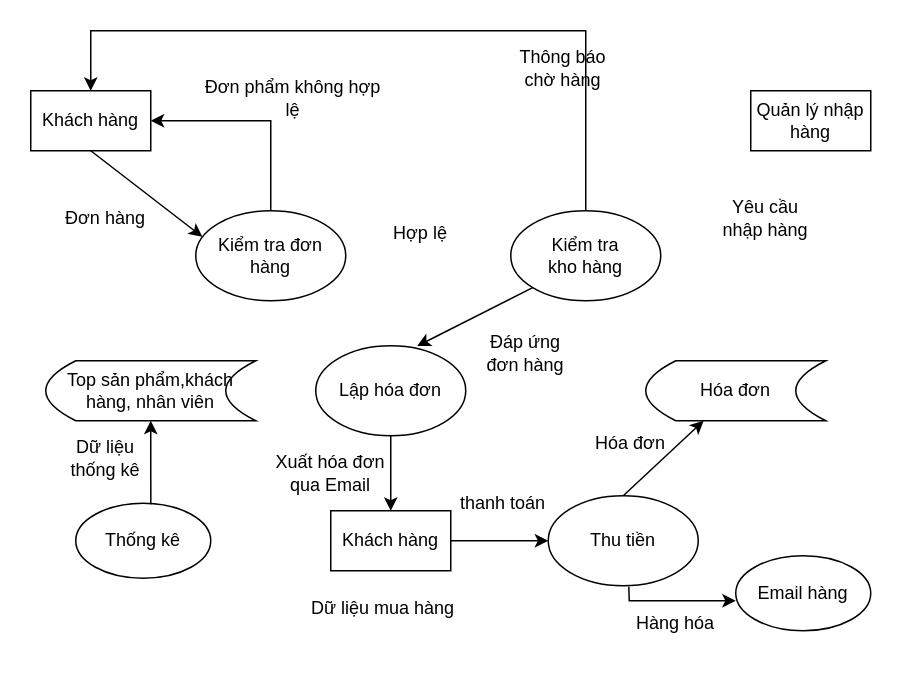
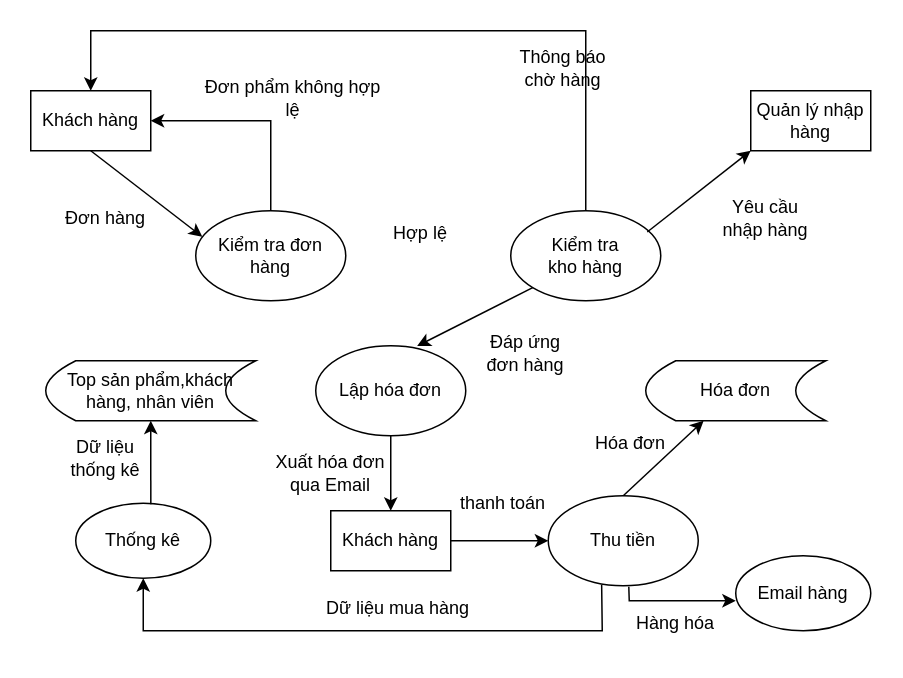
edge "Kiểm tra kho hàng" -> "Quản lý nhập hàng": added
node "Dữ liệu mua hàng": moved (383, 608) -> (398, 608)
edge "Thu tiền" -> "Thống kê": added
